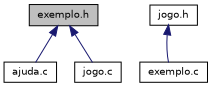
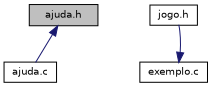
node "exemplo.h": label "exemplo.h" -> "ajuda.h"
edge "exemplo.c" -> "jogo.h": reversed
node "jogo.c": removed
